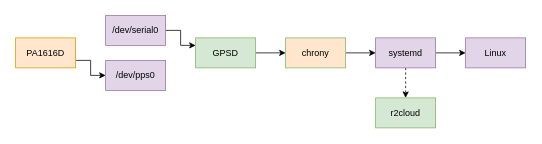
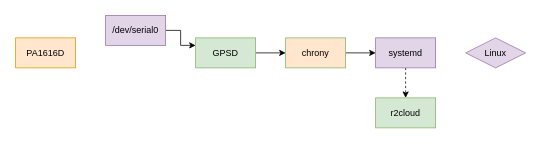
edge "systemd" -> "Linux": removed
node "Linux": shape rectangle -> diamond
edge "PA1616D" -> "/dev/pps0": removed
node "/dev/pps0": removed
